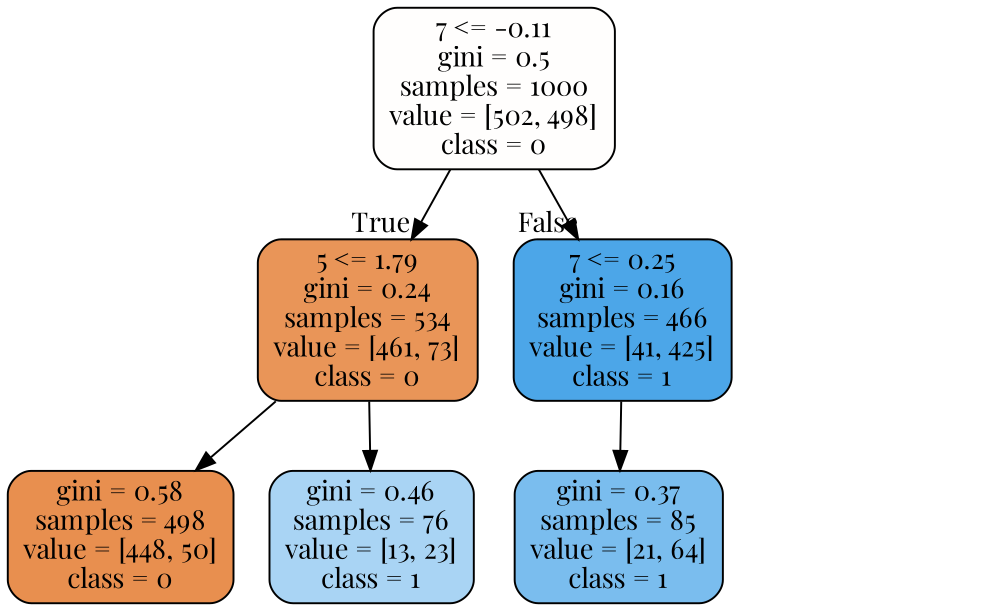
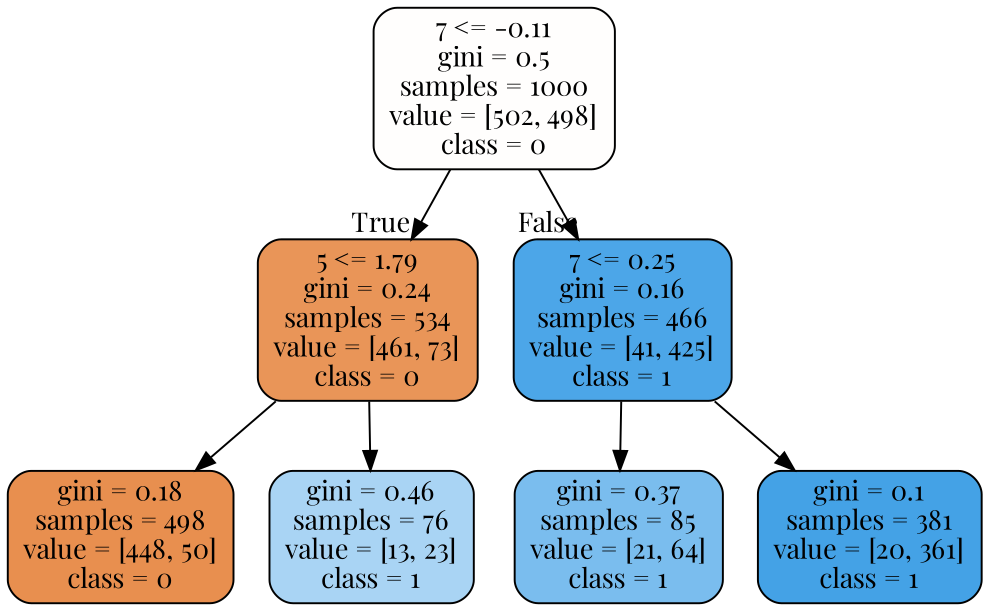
node "gini = 0.58 samples = 498 value = [448, 50] class = 0": label "gini = 0.58 samples = 498 value = [448, 50] class = 0" -> "gini = 0.18 samples = 498 value = [448, 50] class = 0"
node "gini = 0.1 samples = 381 value = [20, 361] class = 1": added
